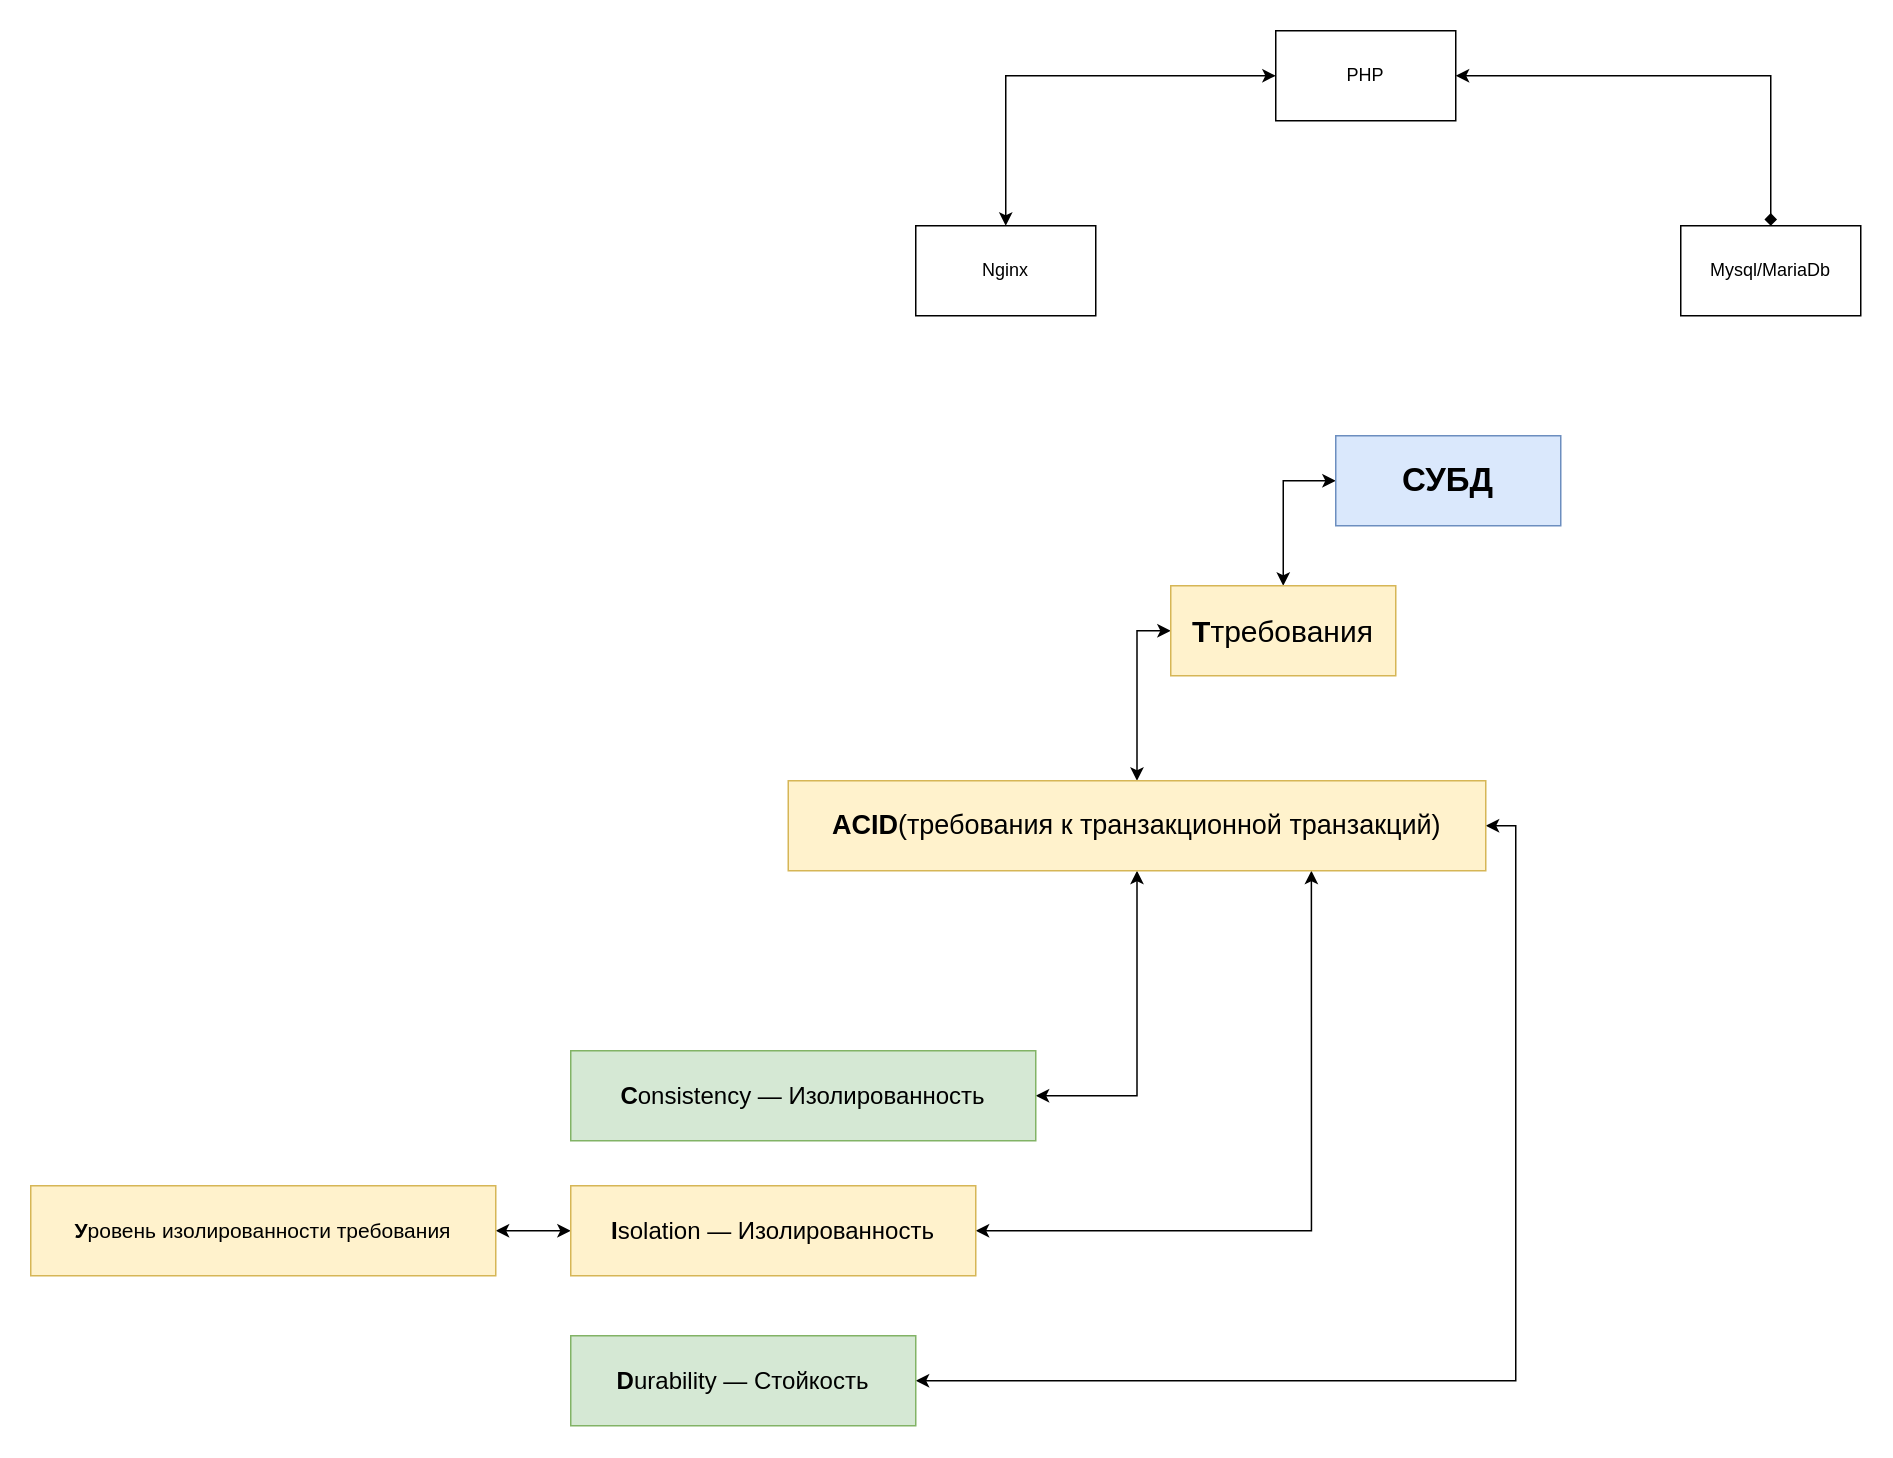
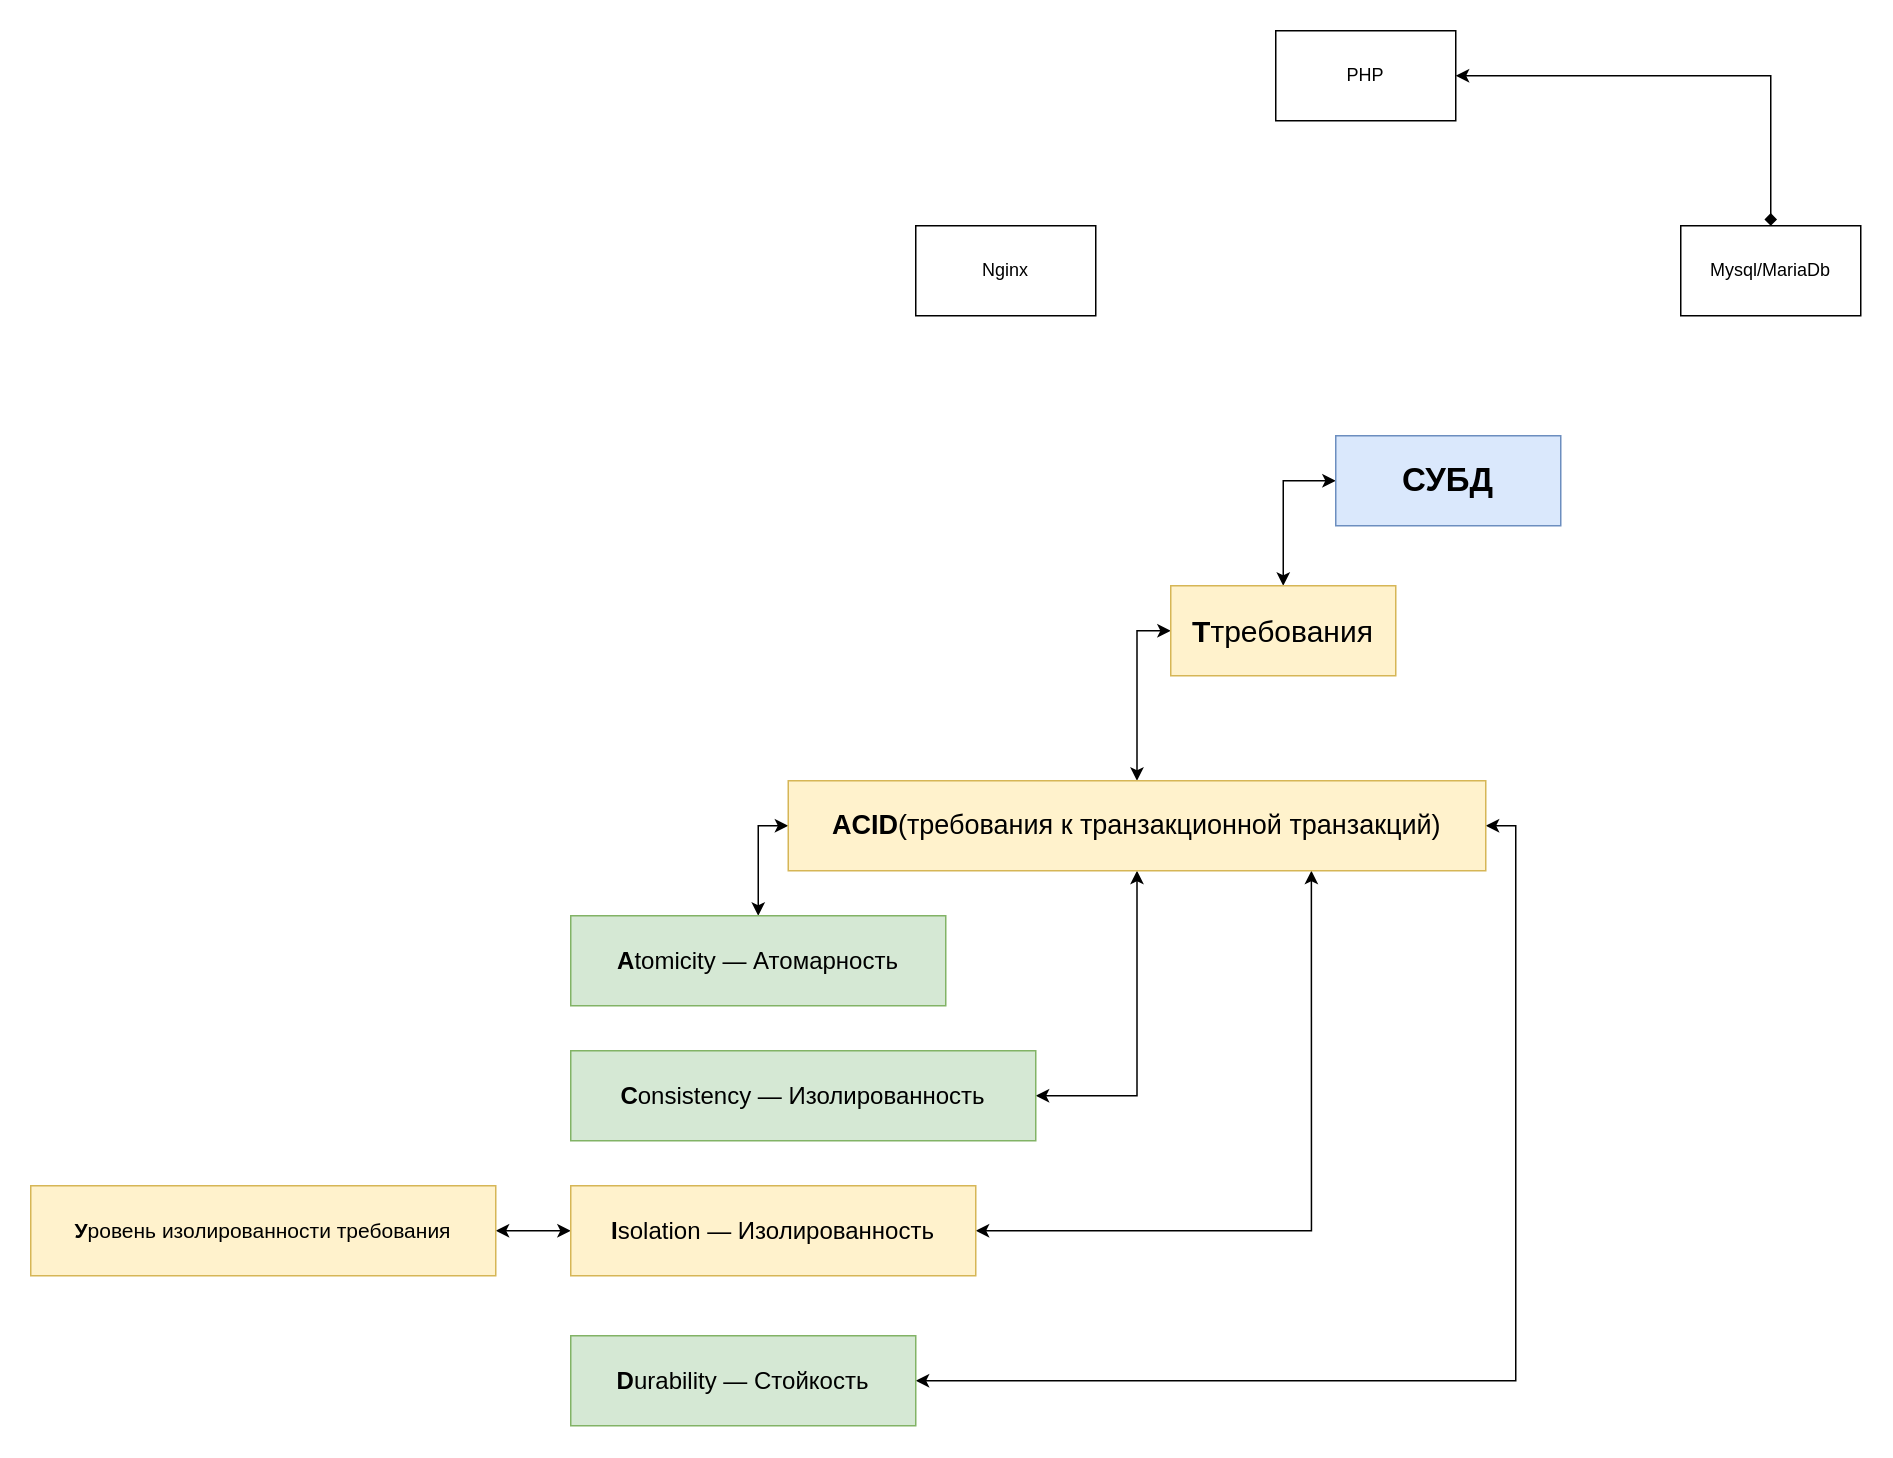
edge "PHP" -- "Nginx": removed
edge "ACID(требования к транзакционной транзакций)" -- "Atomicity — Атомарность": added
node "Atomicity — Атомарность": added
